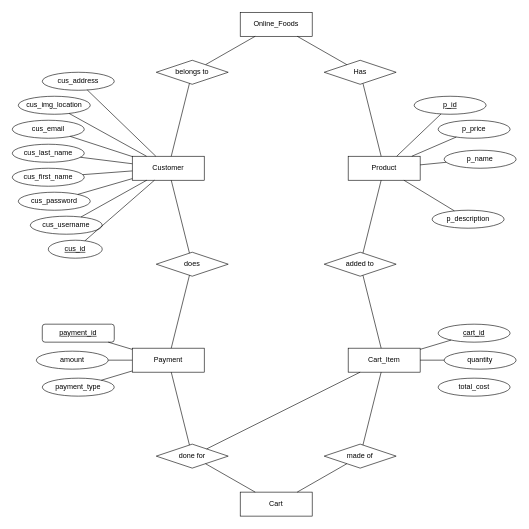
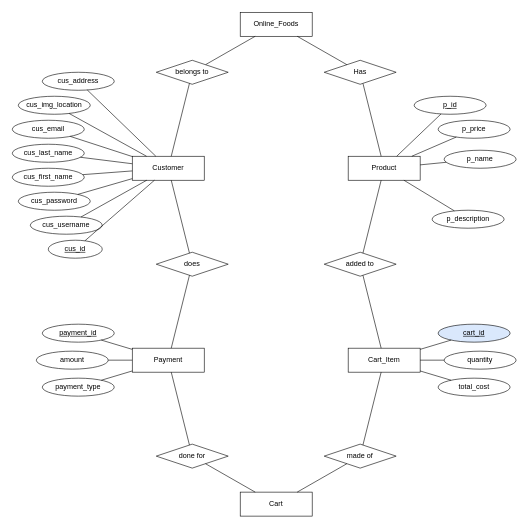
node "payment_id": shape rounded rectangle -> ellipse
node "cart_id": fillcolor #ffffff -> #dae8fc
edge "Cart_Item" -- "done for": now "Cart_Item" -- "total_cost"
